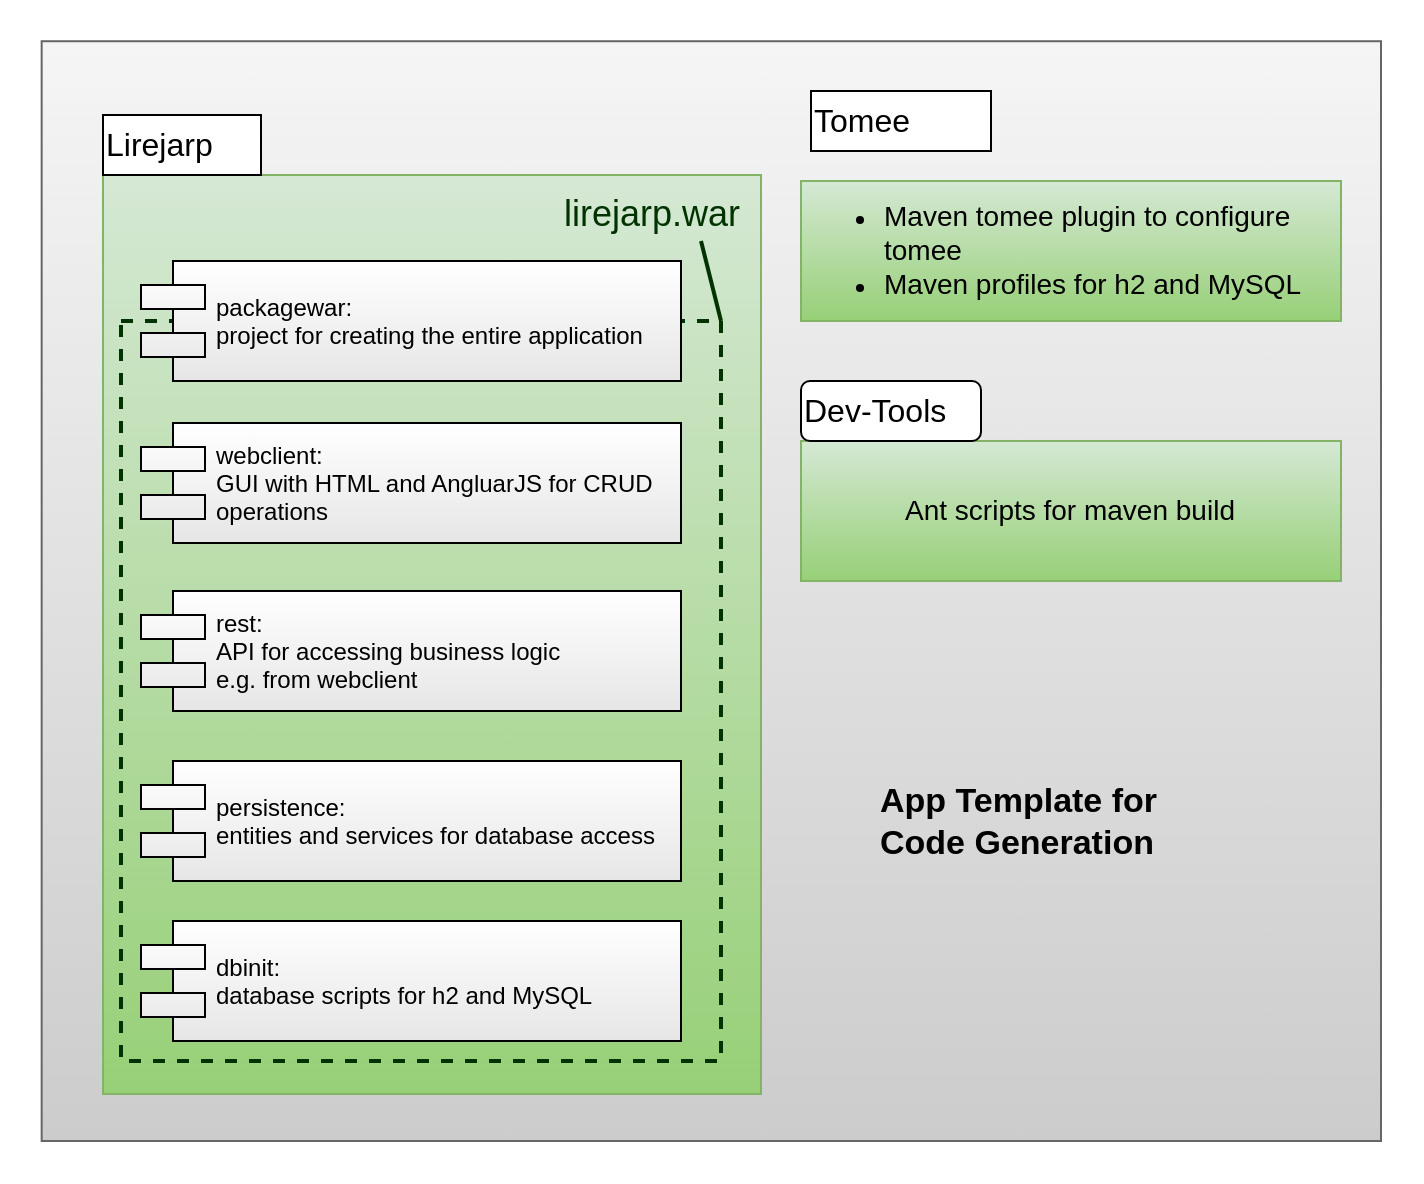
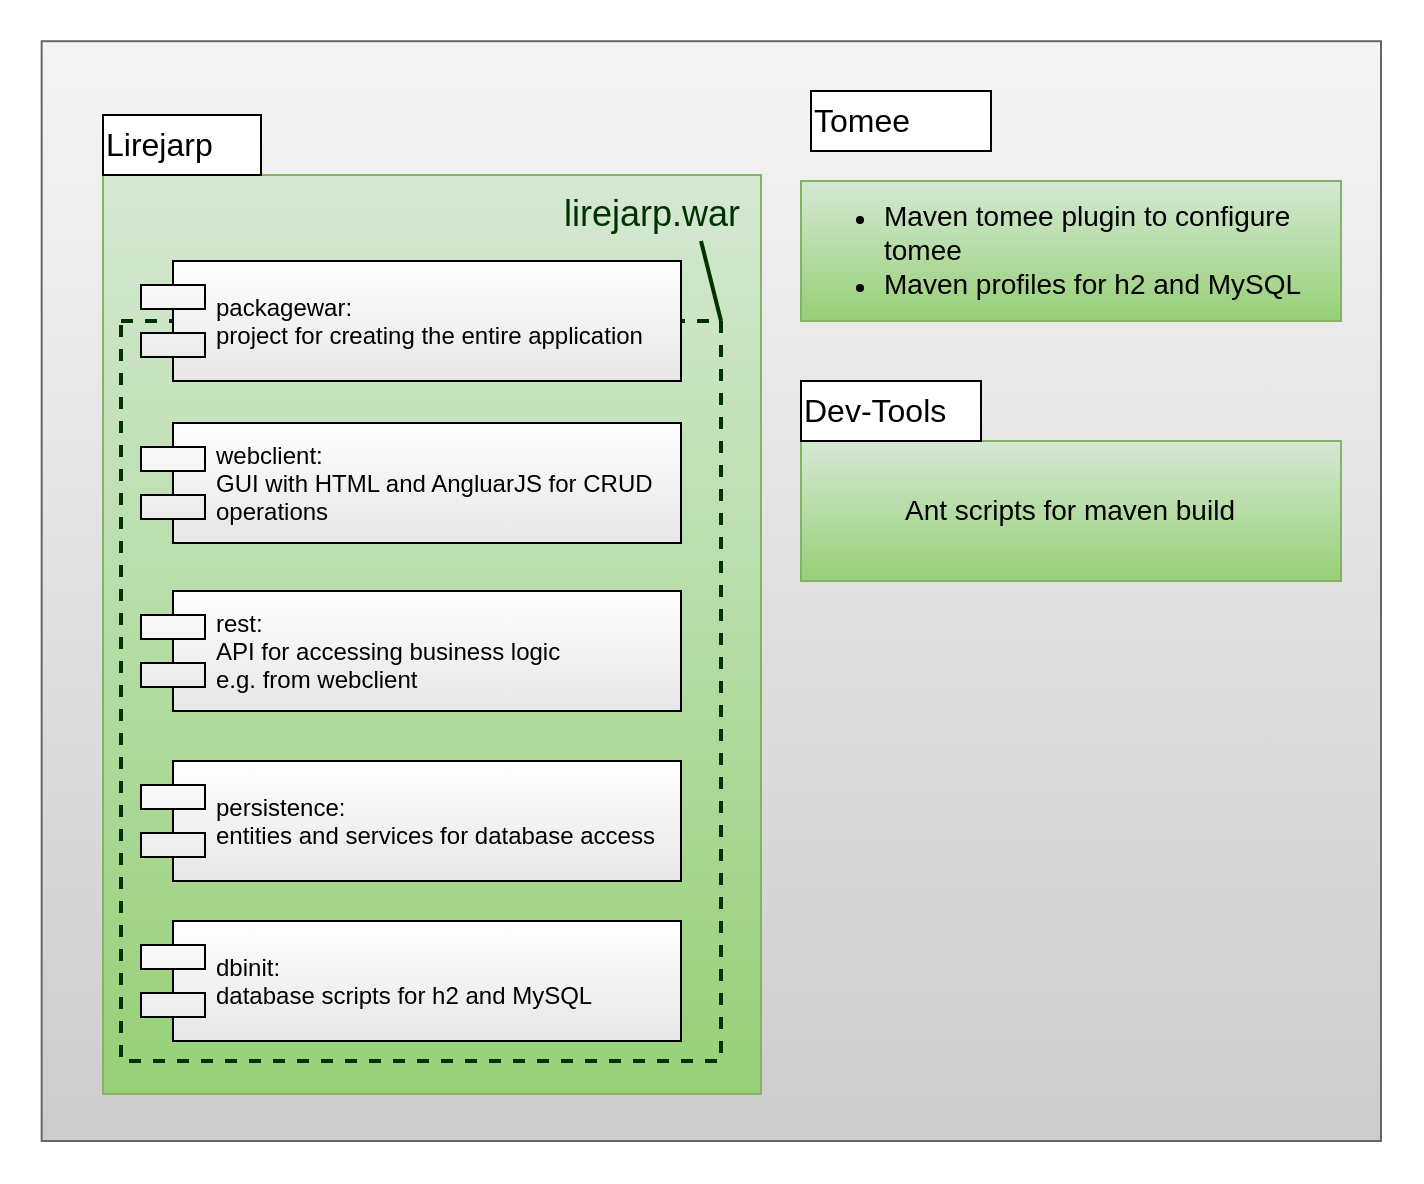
node "Dev-Tools": shape rounded rectangle -> rectangle
node "App Template for Code Generation": removed
